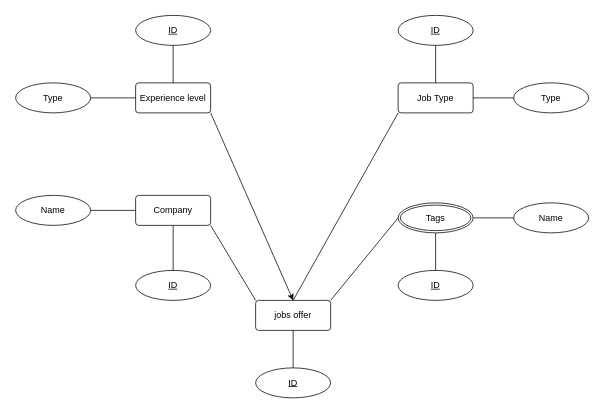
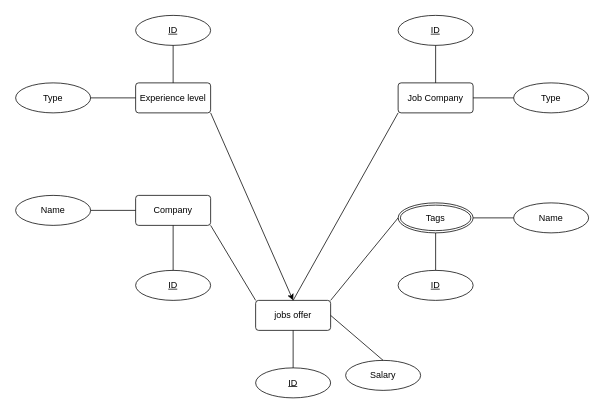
node "Job Type": label "Job Type" -> "Job Company"
edge "jobs offer" -- "Salary": added
node "Salary": added
